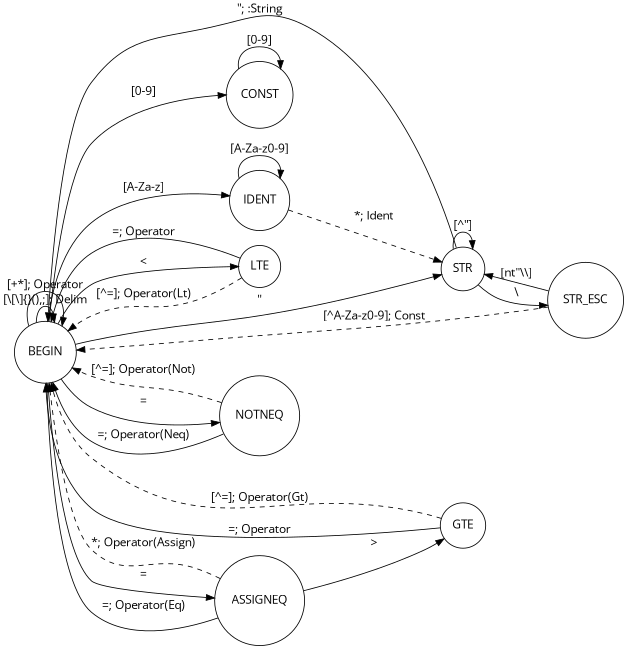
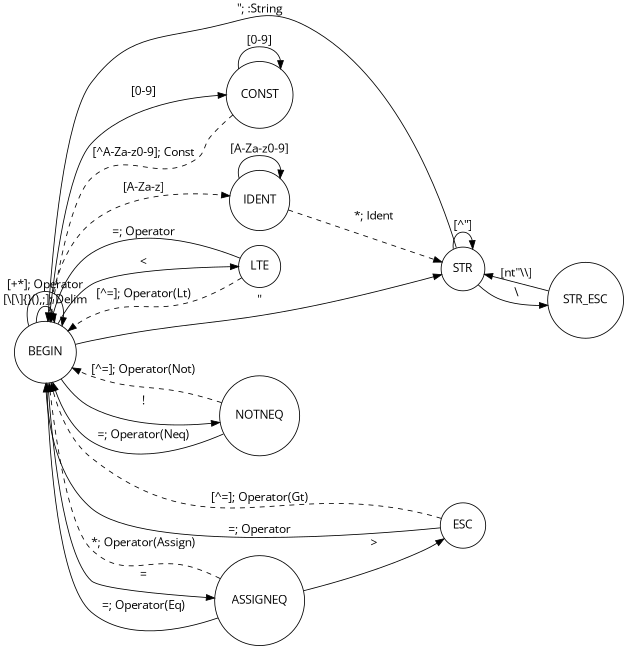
edge "BEGIN" -> "IDENT": style solid -> dashed
edge "STR_ESC" -> "BEGIN": now "CONST" -> "BEGIN"
edge "BEGIN" -> "NOTNEQ": label "=" -> "!"
node "GTE": label "GTE" -> "ESC"
